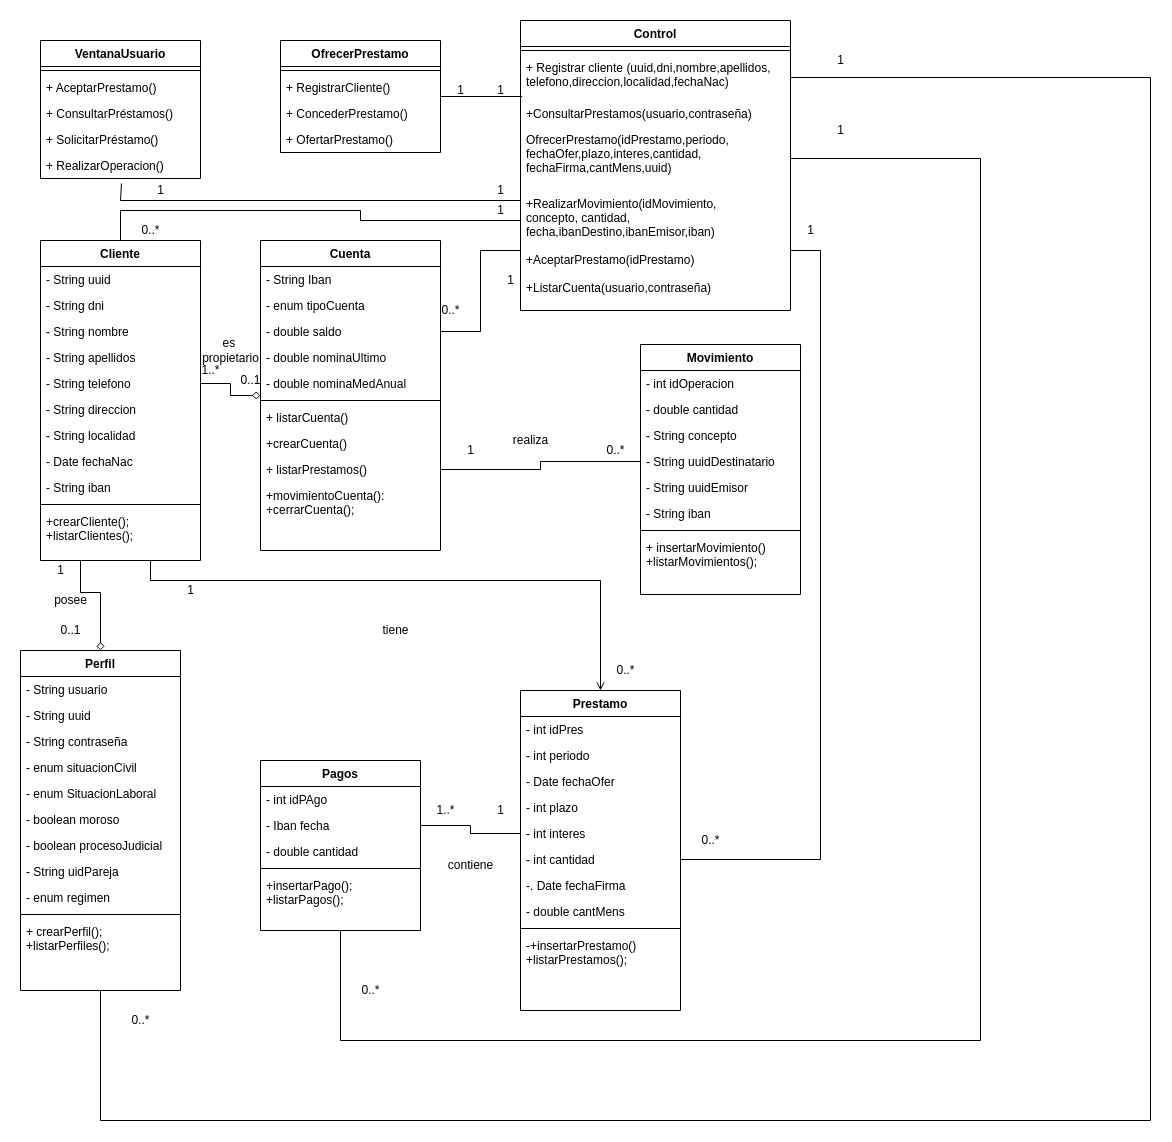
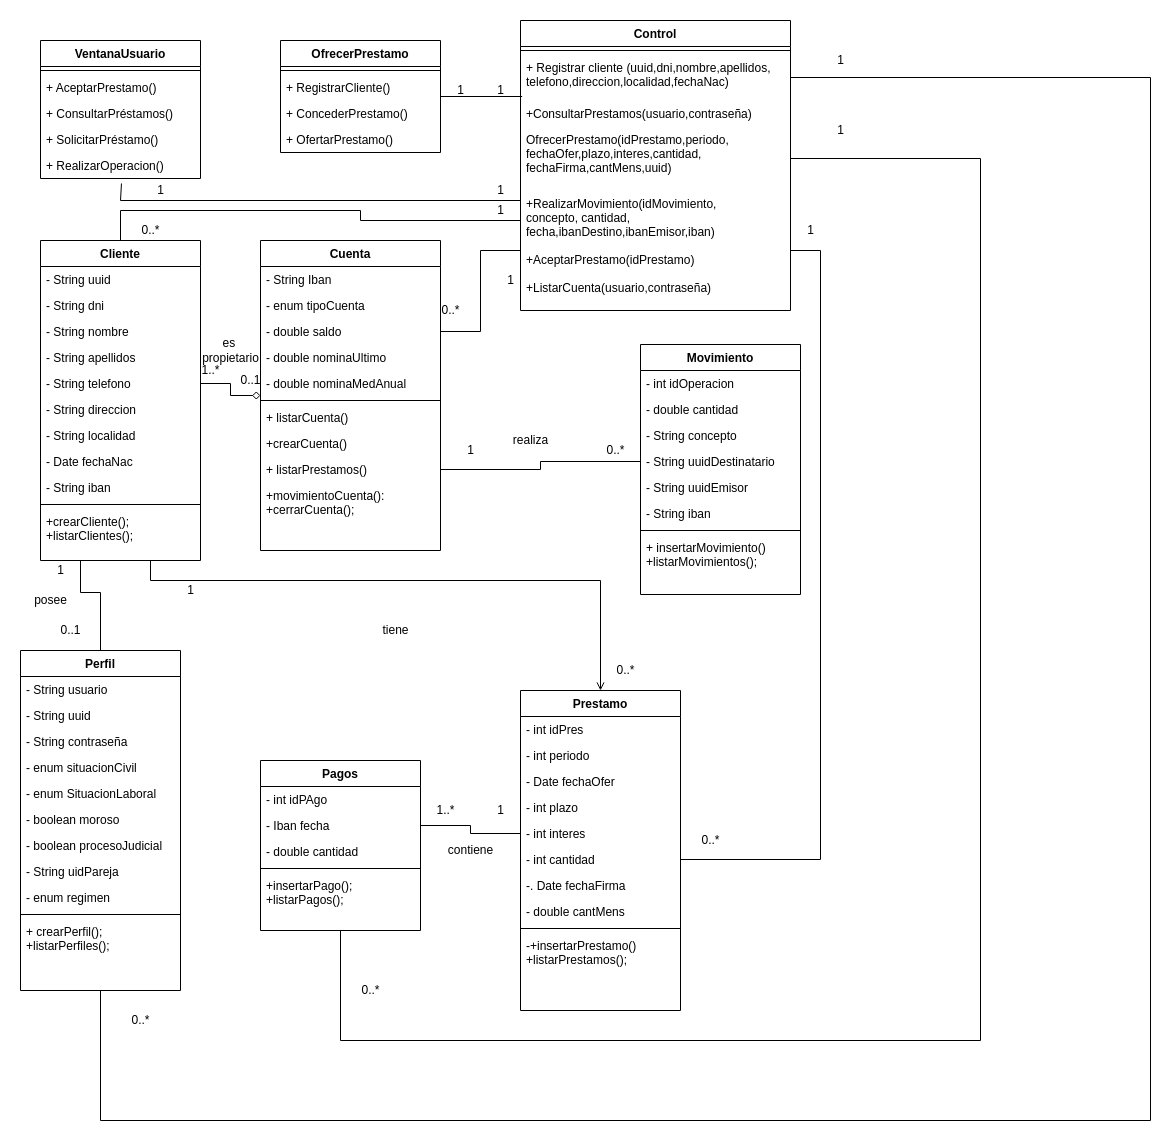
node "posee": moved (71, 601) -> (51, 601)
edge "Cliente" -> "Perfil": arrowhead diamond -> none
node "contiene": moved (471, 866) -> (471, 851)
